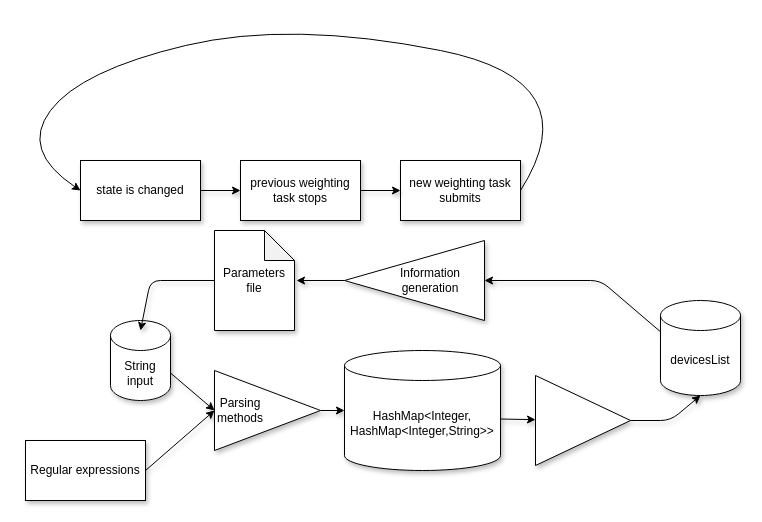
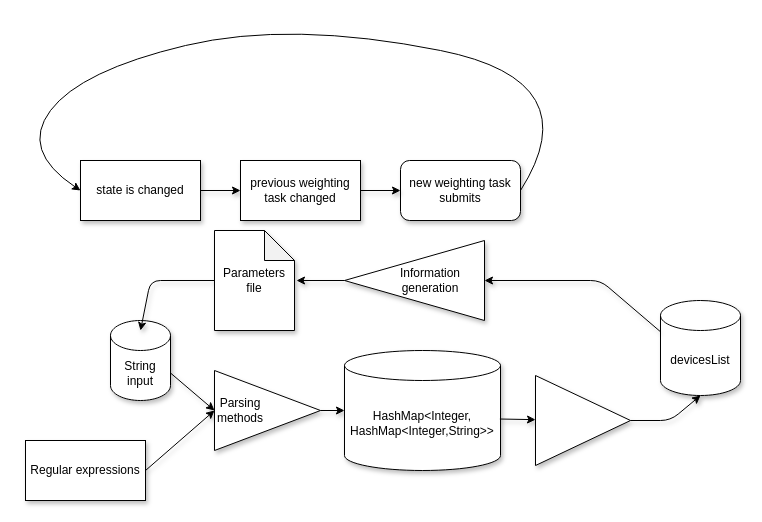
node "previous weighting task stops": label "previous weighting task stops" -> "previous weighting task changed"
node "new weighting task submits": shape rectangle -> rounded rectangle
